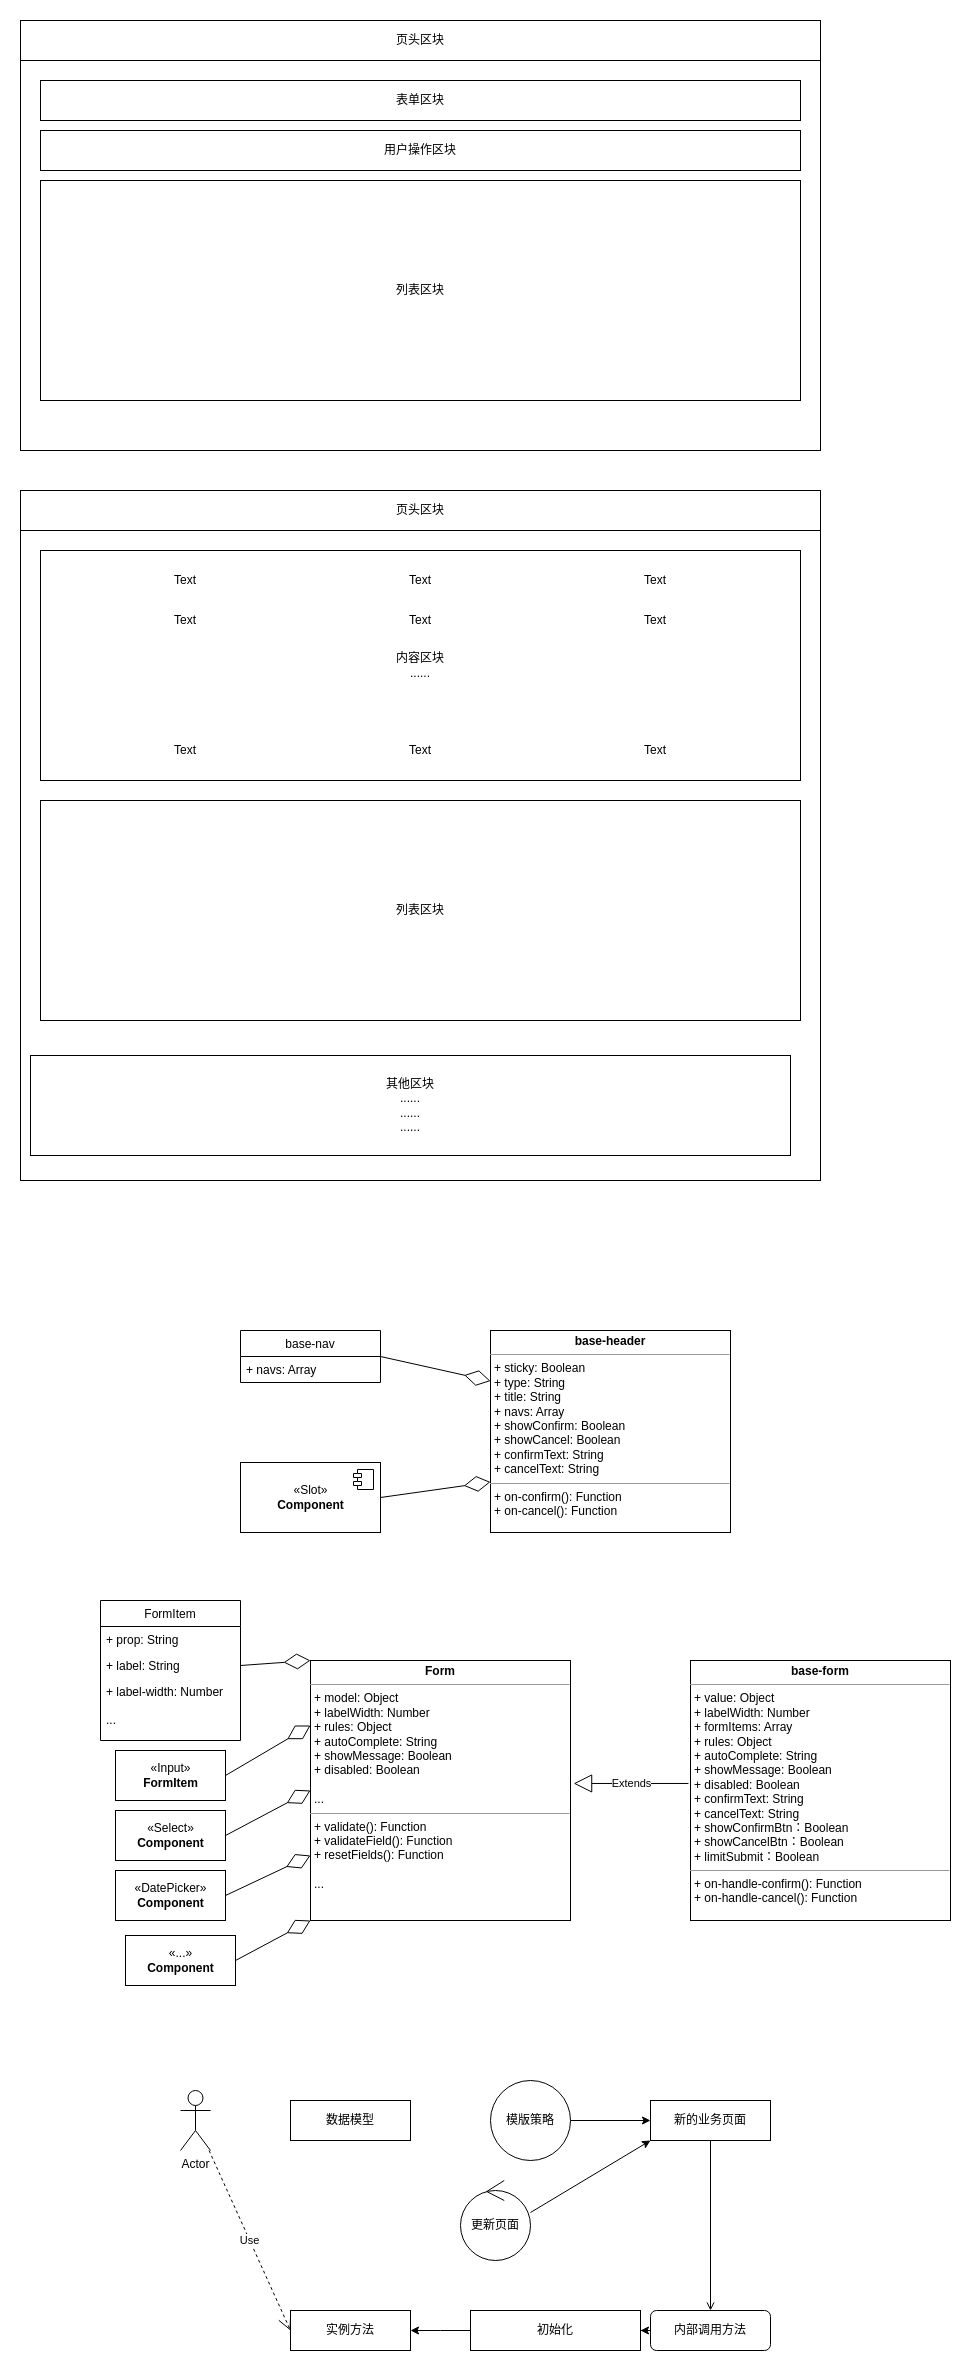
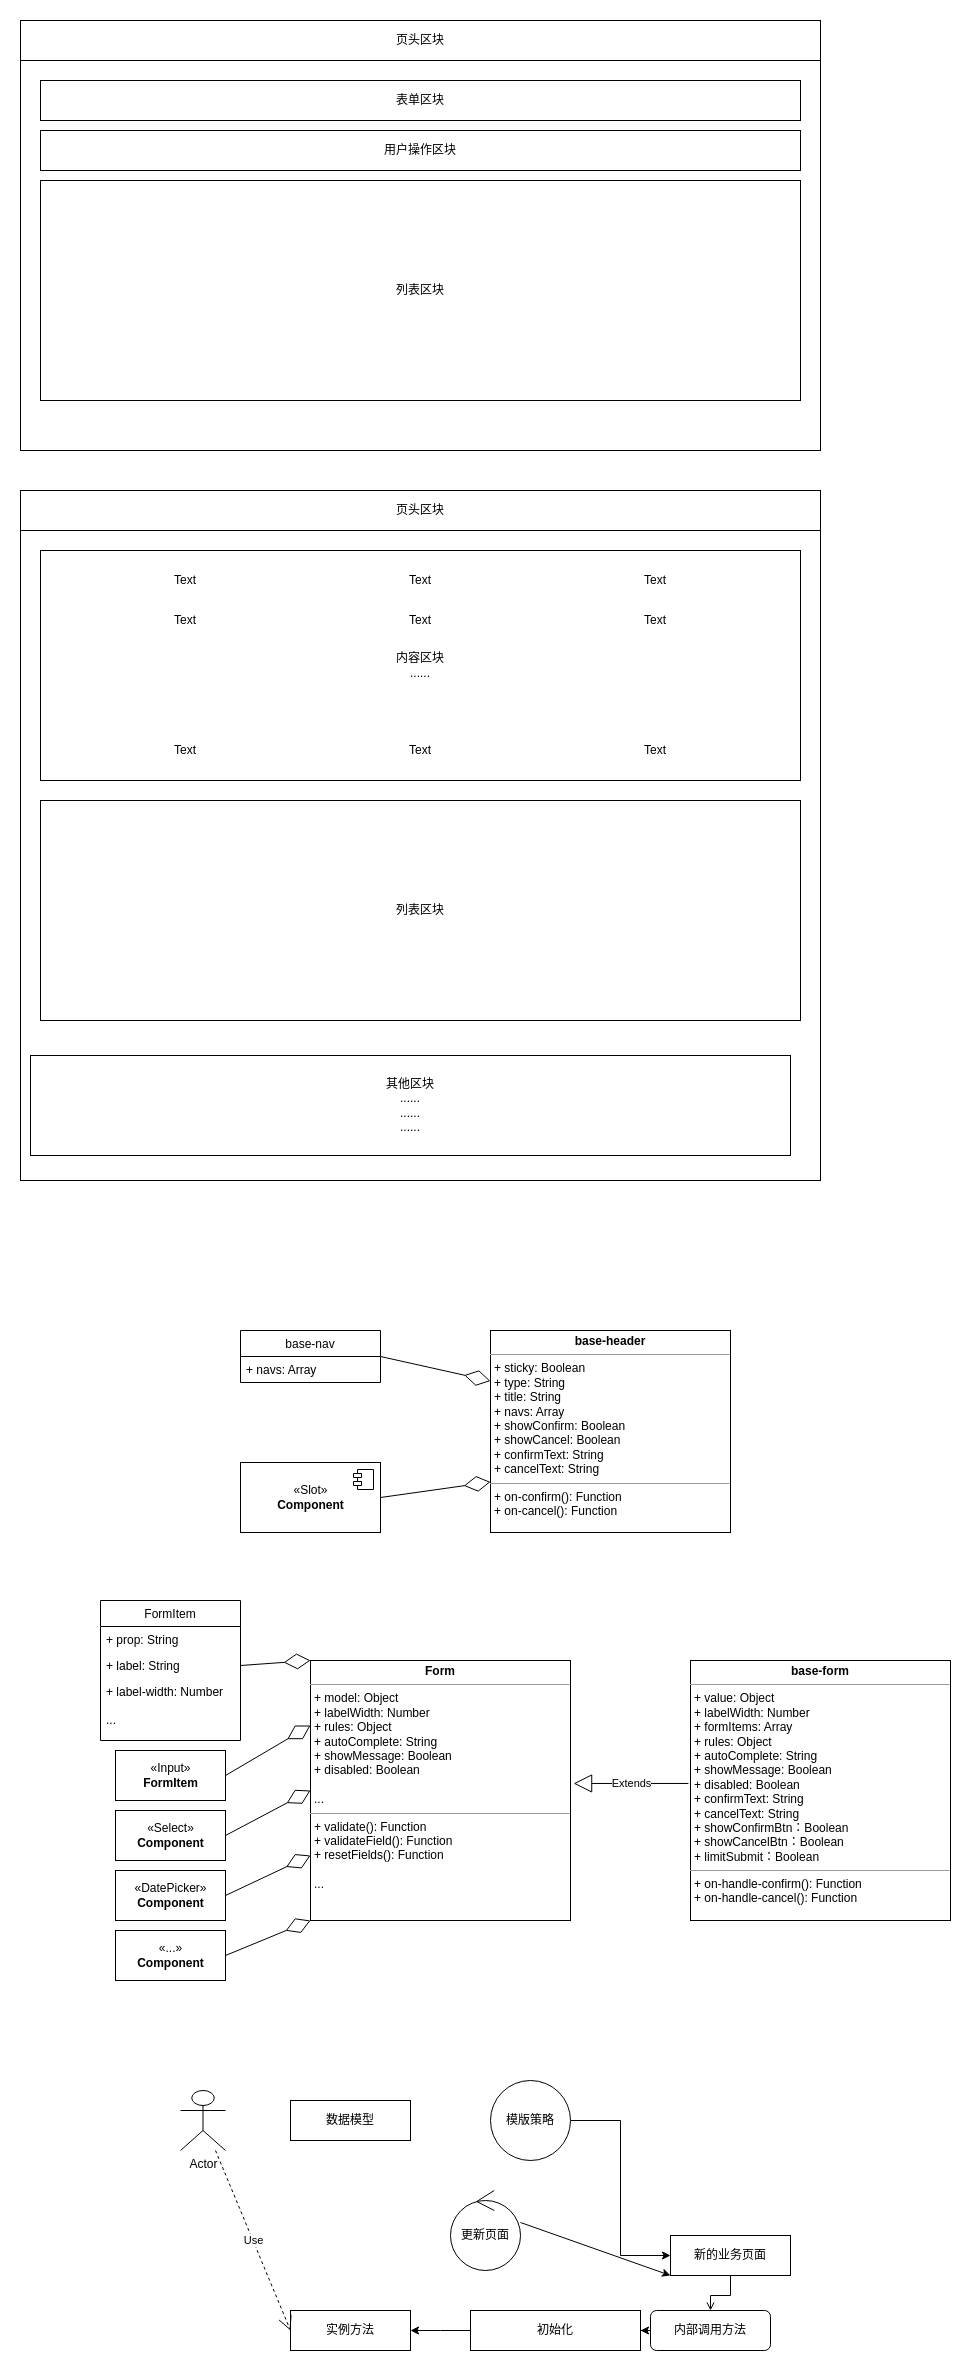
node "«...» Component": moved (181, 1961) -> (171, 1956)
node "Actor": size 30x60 -> 45x60
node "新的业务页面": moved (711, 2121) -> (731, 2256)
node "更新页面": moved (496, 2221) -> (486, 2231)
